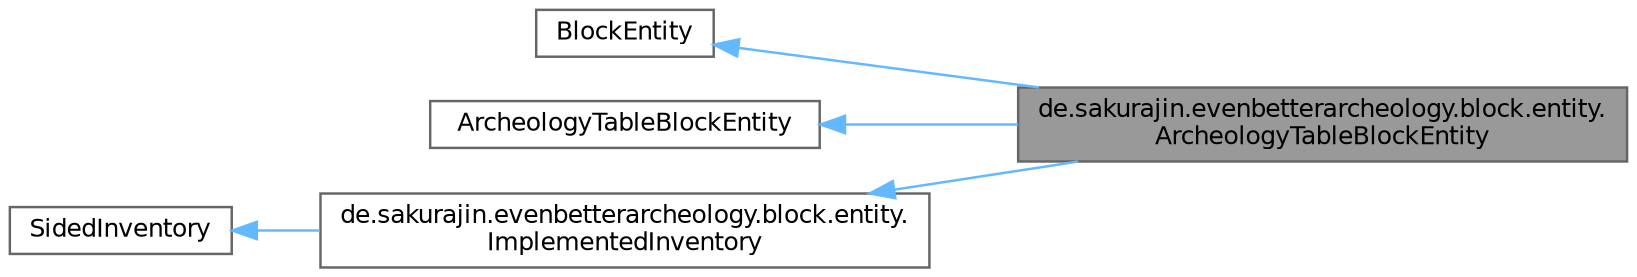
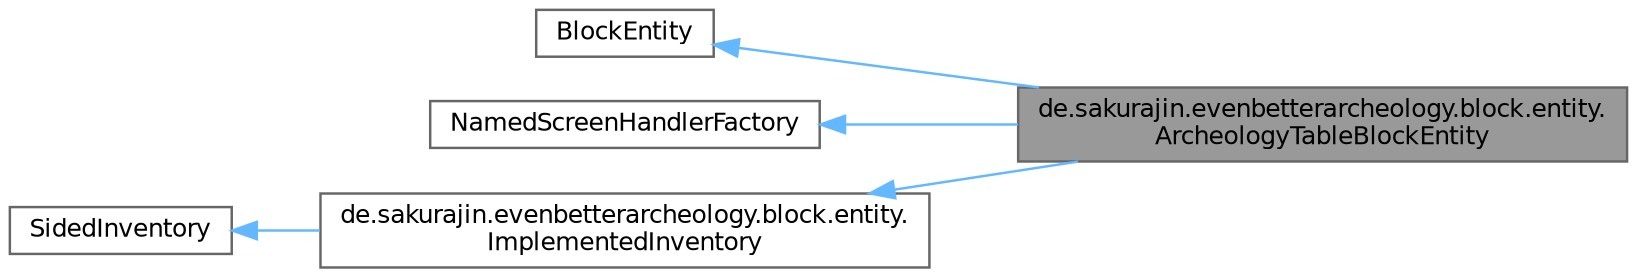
node "ArcheologyTableBlockEntity": label "ArcheologyTableBlockEntity" -> "NamedScreenHandlerFactory"
